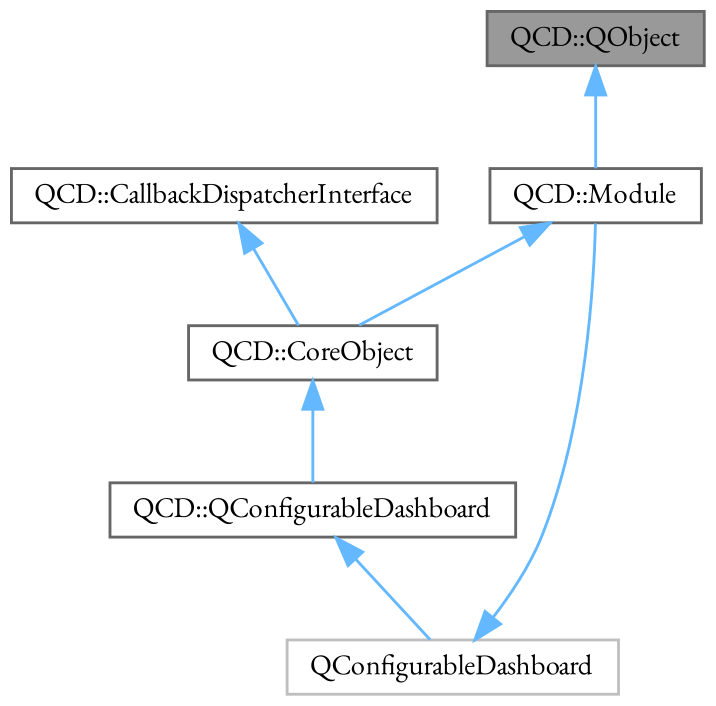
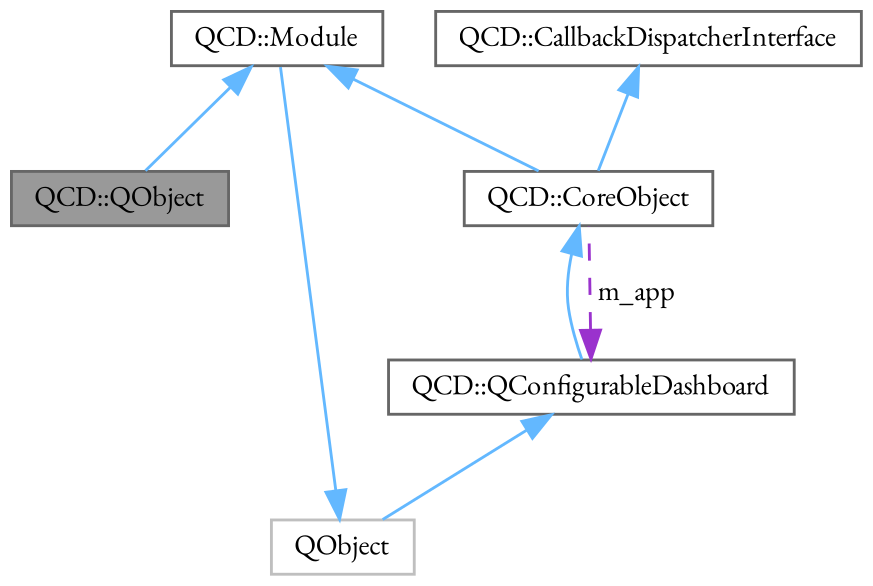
edge "QCD::Module" -> "QCD::QObject": reversed
edge "QCD::CoreObject" -> "QCD::QConfigurableDashboard": added, label "m_app"
node "QConfigurableDashboard": label "QConfigurableDashboard" -> "QObject"
